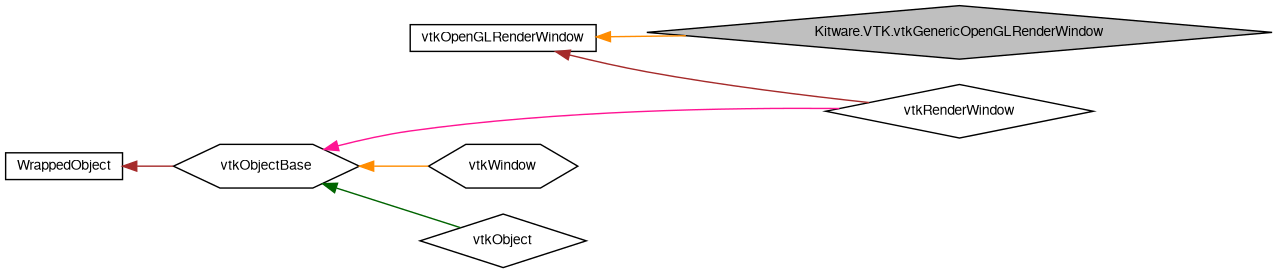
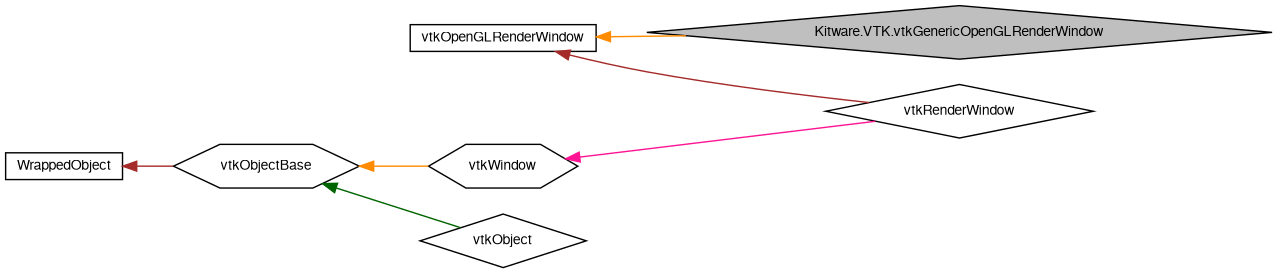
edge "vtkRenderWindow" -> "vtkObjectBase": now "vtkRenderWindow" -> "vtkWindow"
